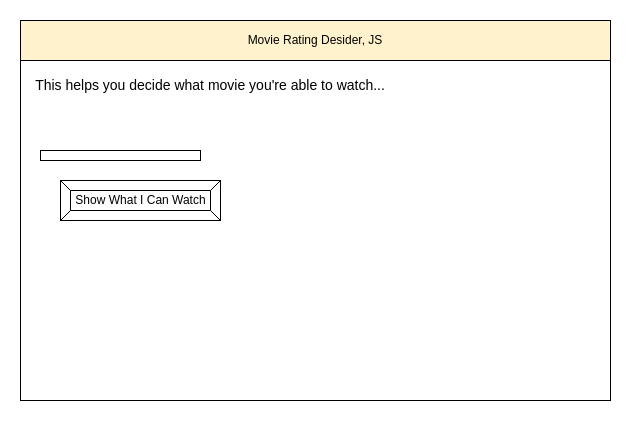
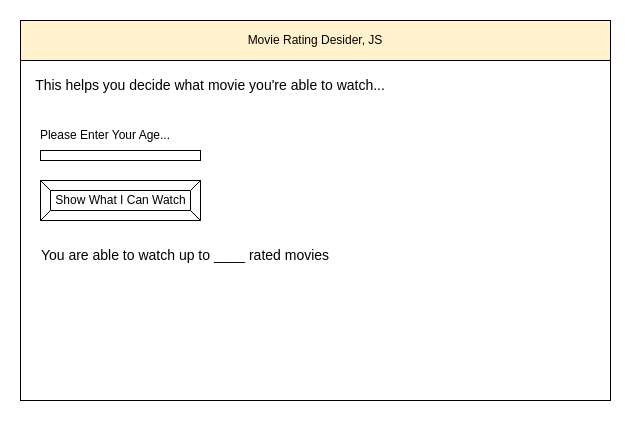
node "Please Enter Your Age...": added
node "Show What I Can Watch": moved (141, 201) -> (121, 201)
node "You are able to watch up to ____ rated movies": added
